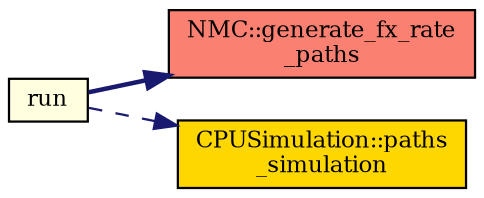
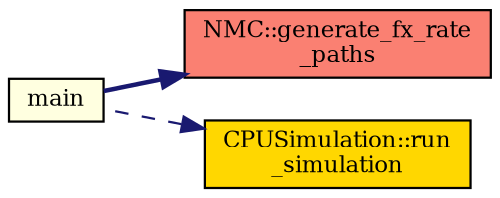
node "run": label "run" -> "main"
node "CPUSimulation::paths _simulation": label "CPUSimulation::paths _simulation" -> "CPUSimulation::run _simulation"
